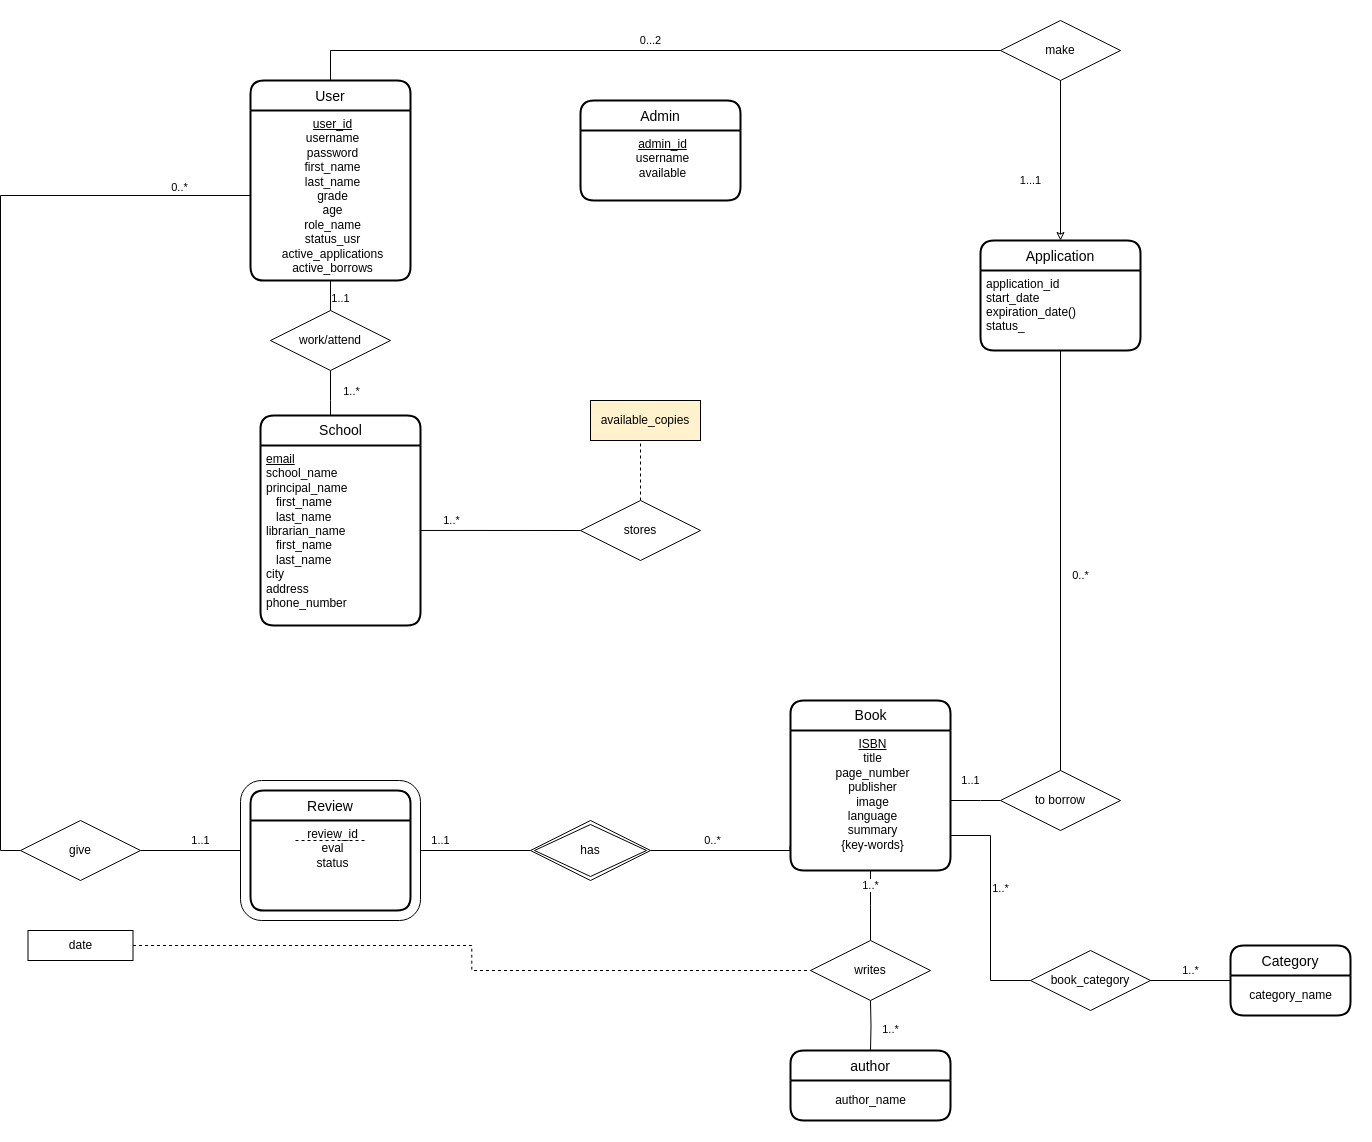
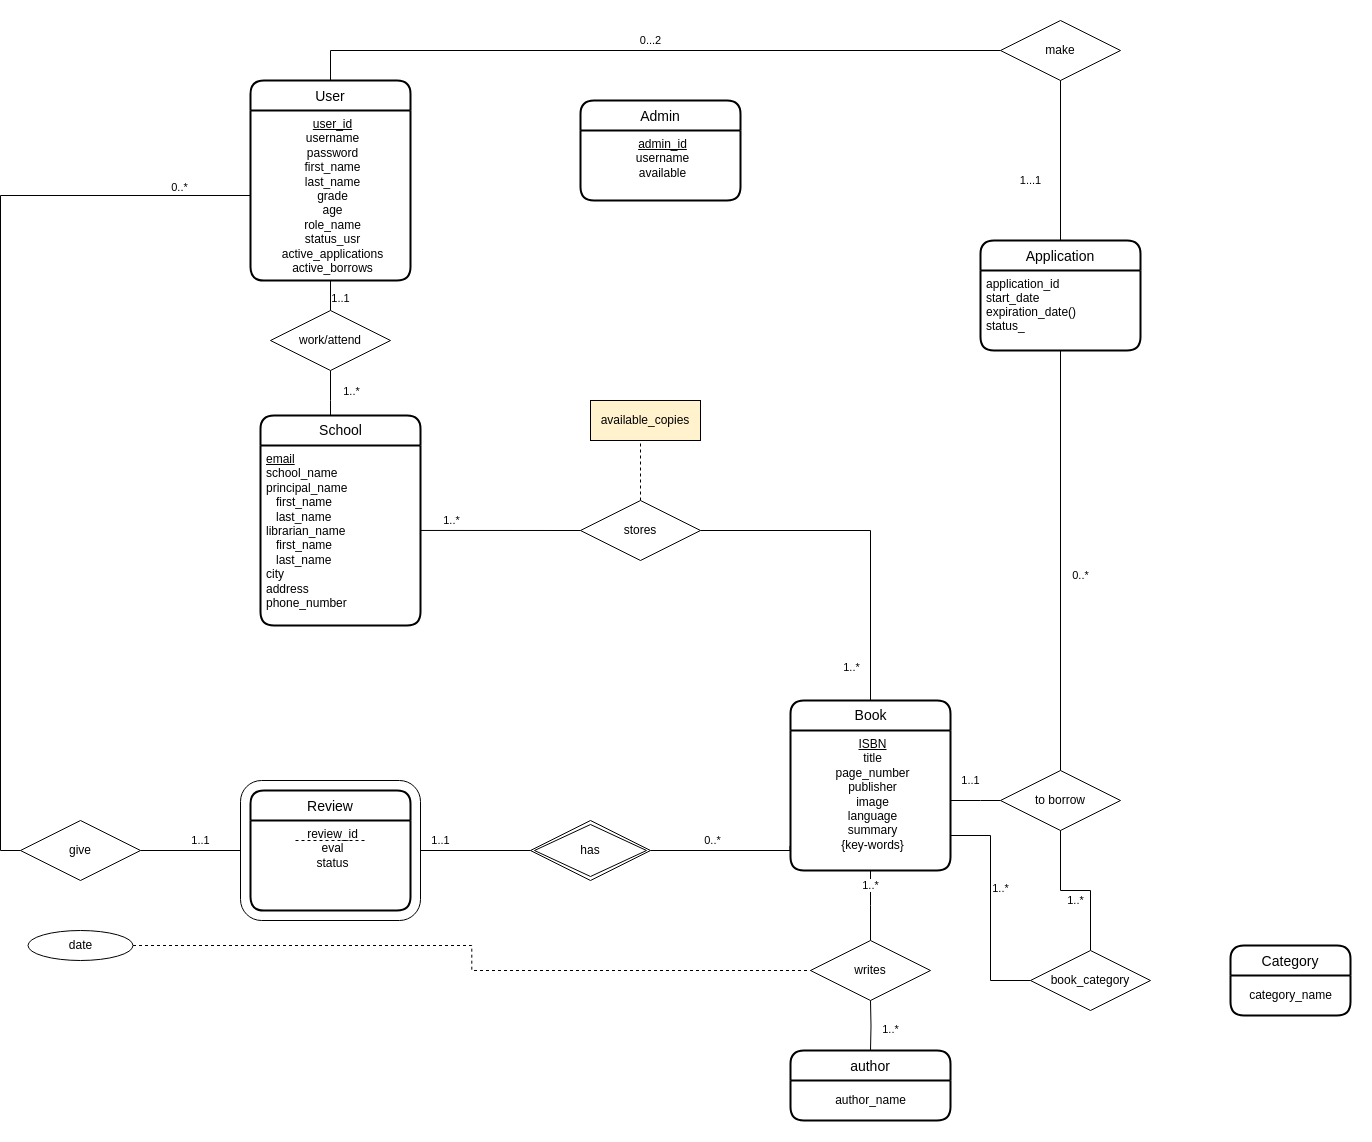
edge "make" -> "Application": arrowhead classic -> none
edge "stores" -- "Book": added, label "1..*"
node "date": shape rectangle -> ellipse
edge "book_category" -- "Category": now "book_category" -- "to borrow"
